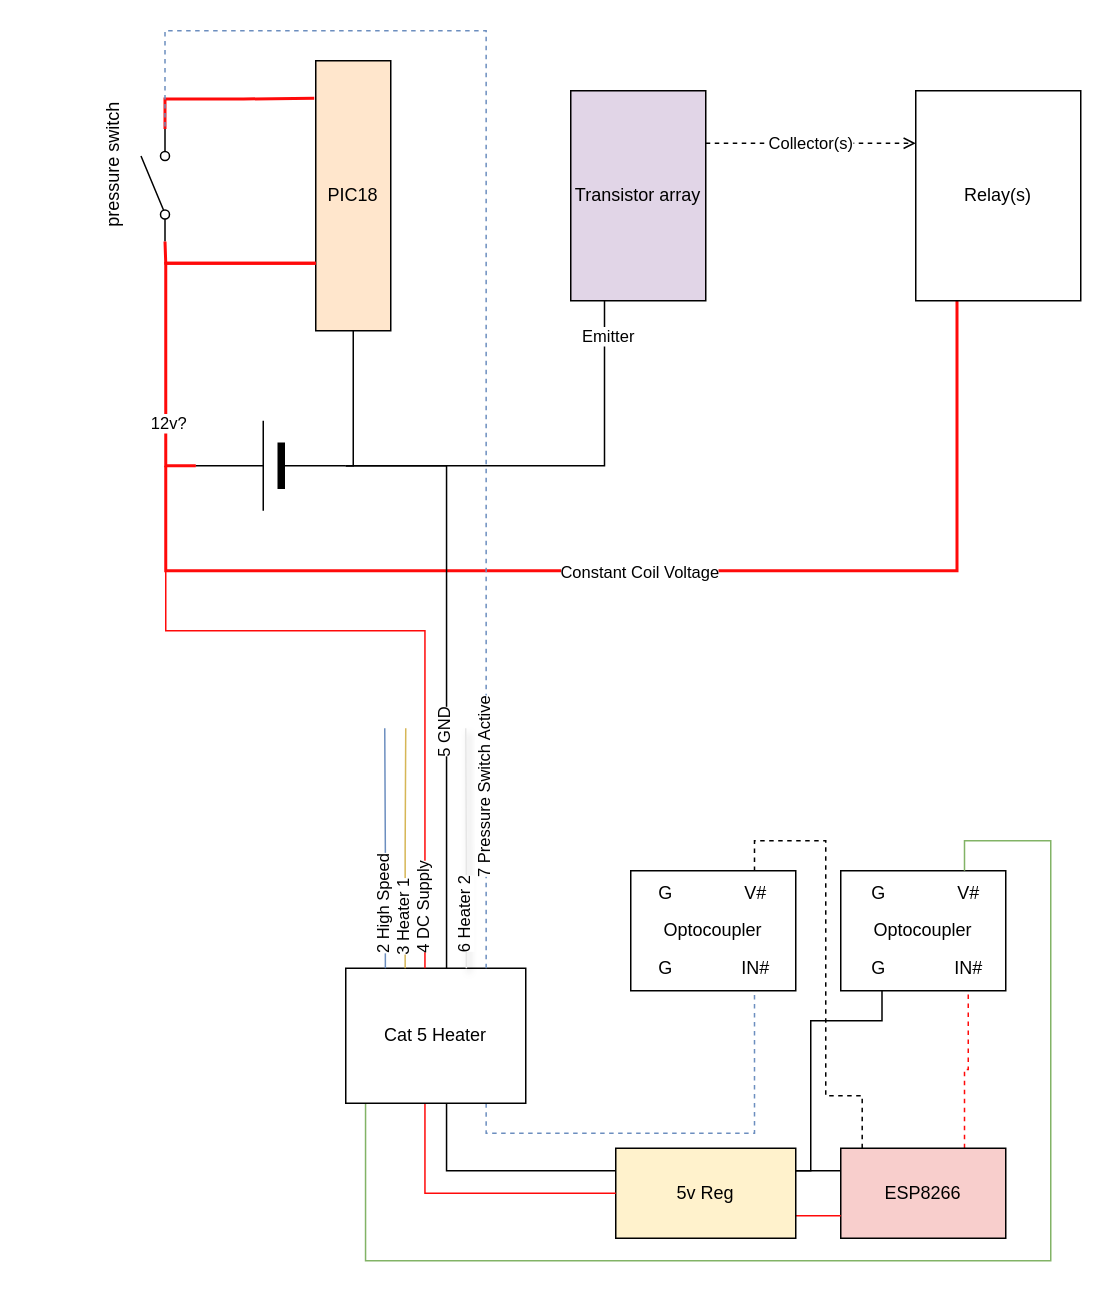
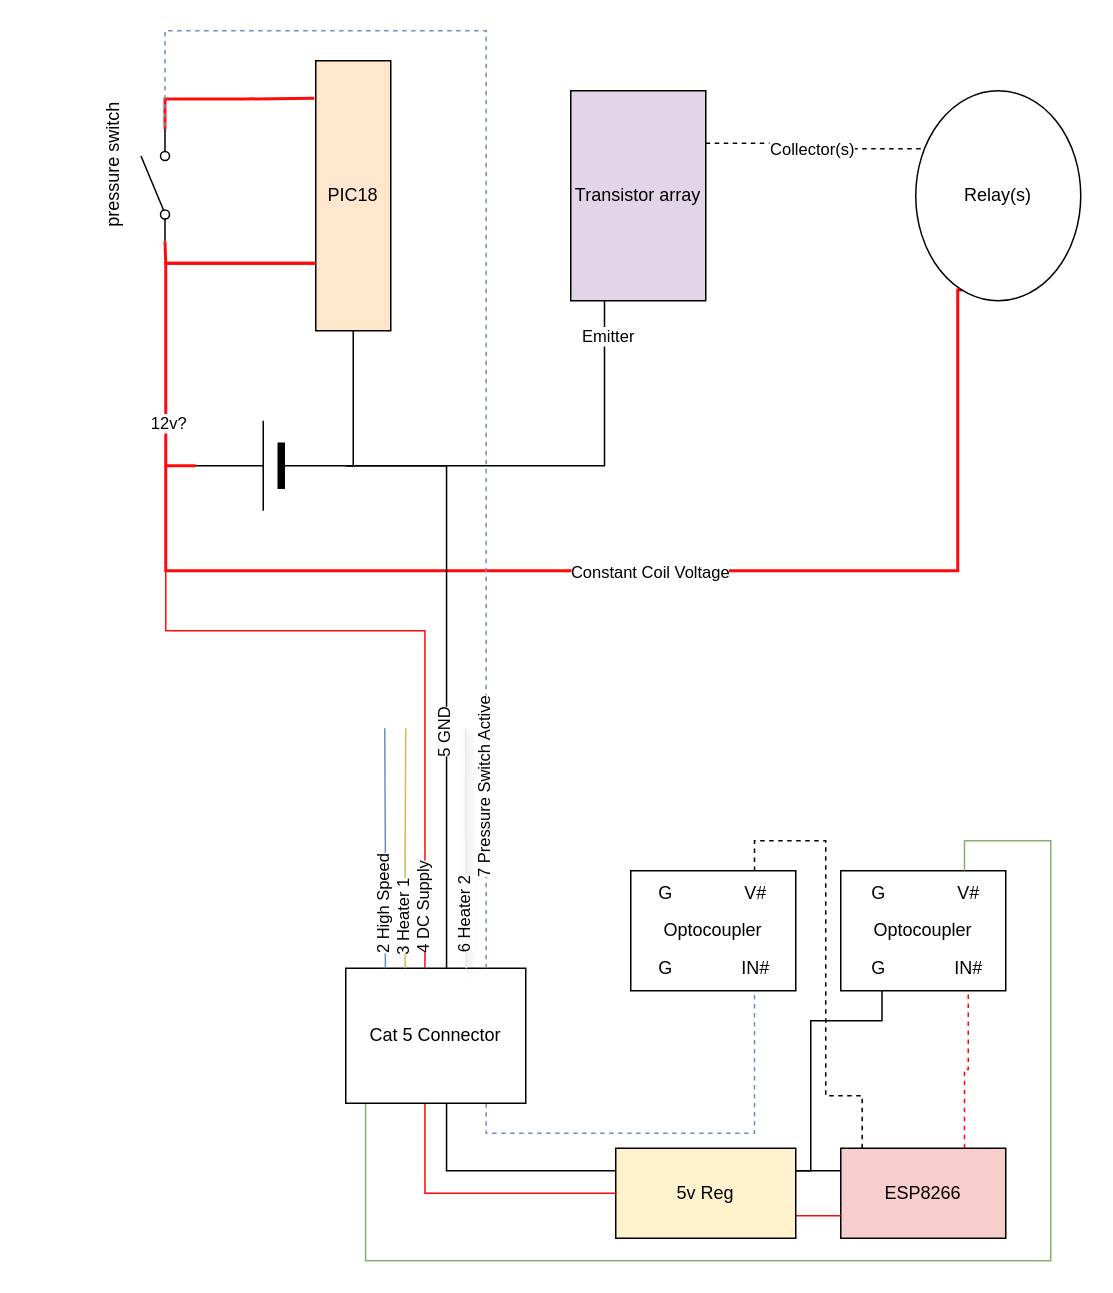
edge "Transistor array" -> "Relay(s)": arrowhead open -> none
node "Relay(s)": shape rectangle -> ellipse
node "Cat 5 Heater": label "Cat 5 Heater" -> "Cat 5 Connector"
